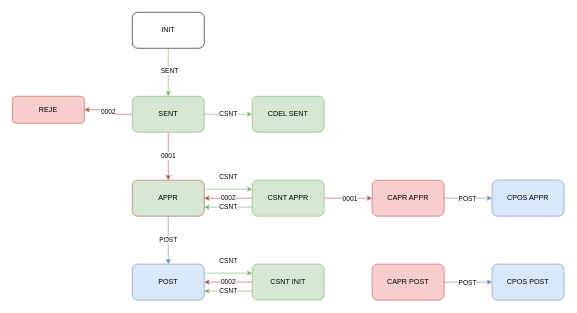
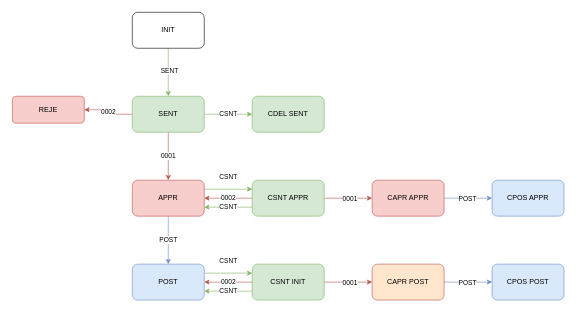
node "APPR": fillcolor #d5e8d4 -> #f8cecc
edge "CSNT INIT" -> "CAPR POST": added, label "0001"
node "CAPR POST": fillcolor #f8cecc -> #ffe6cc
